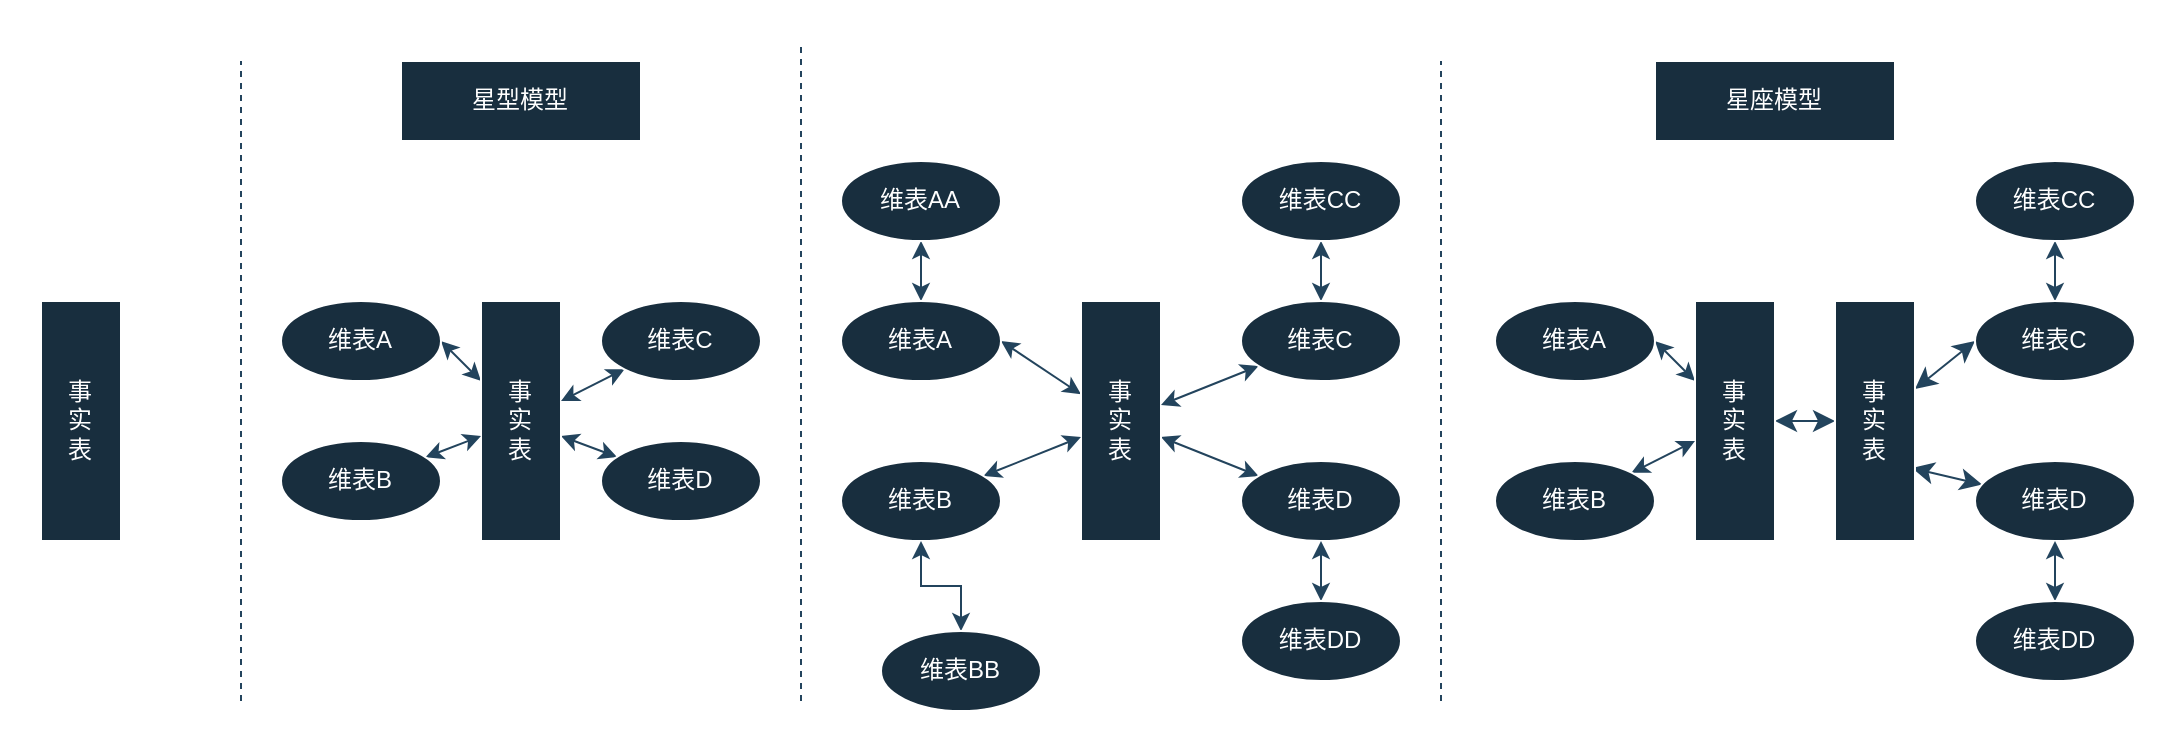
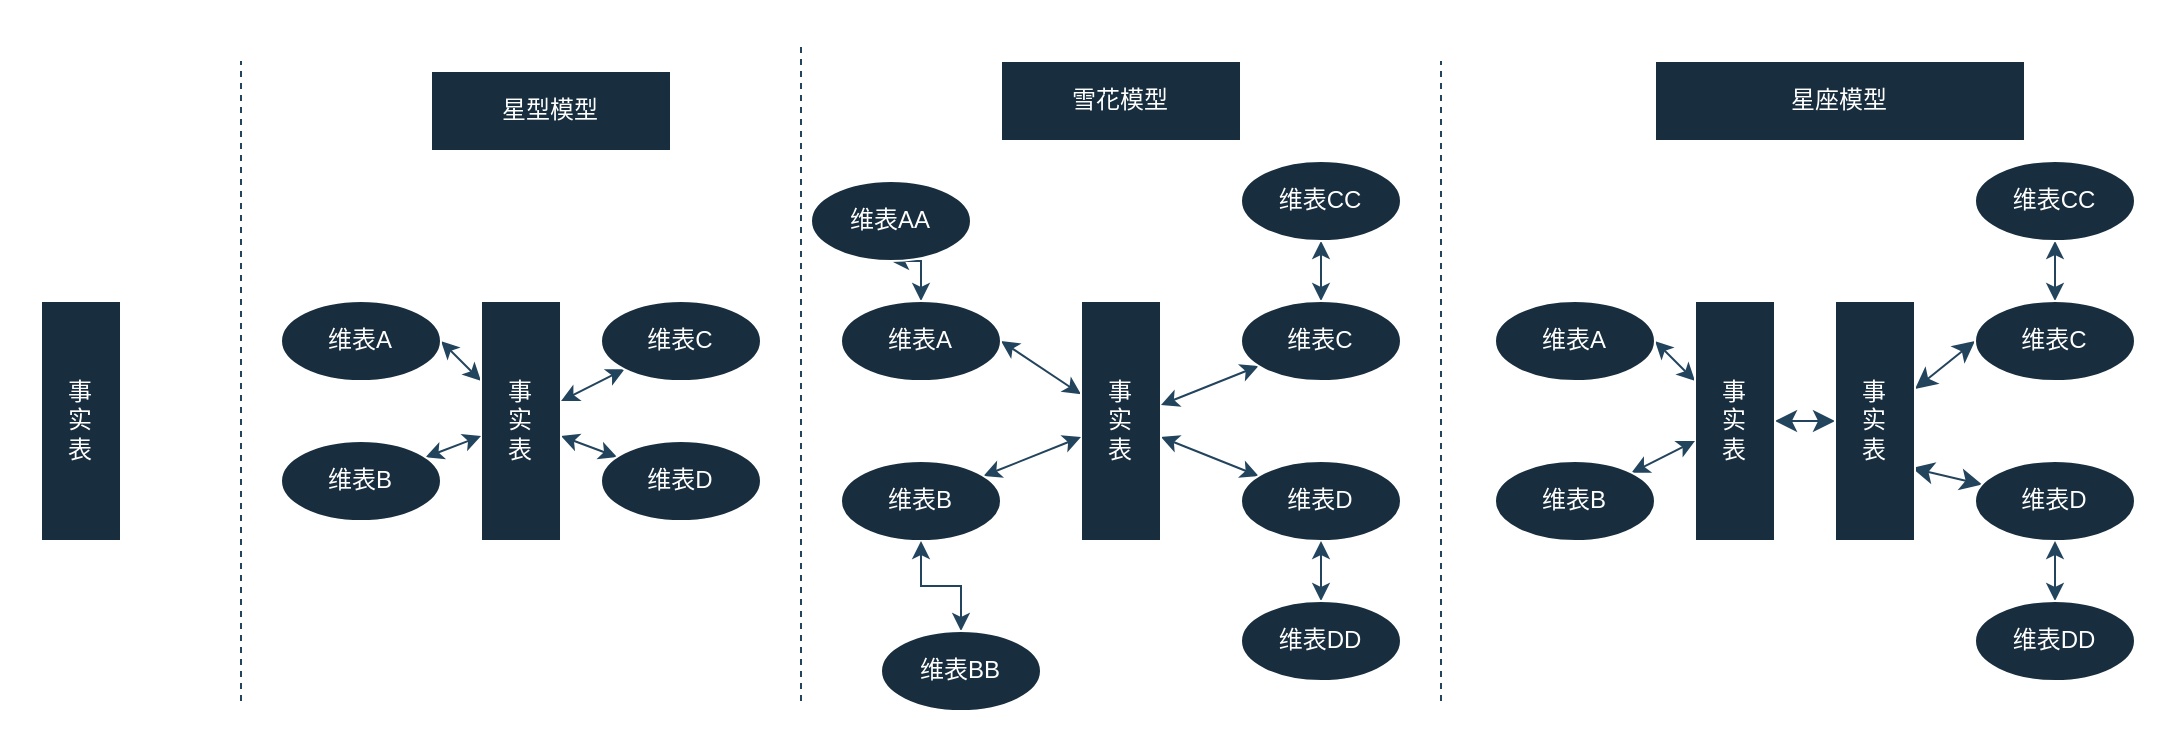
node "星型模型": moved (521, 101) -> (551, 111)
node "雪花模型": added
node "星座模型": size 240x80 -> 370x80
node "维表AA": moved (921, 201) -> (891, 221)
